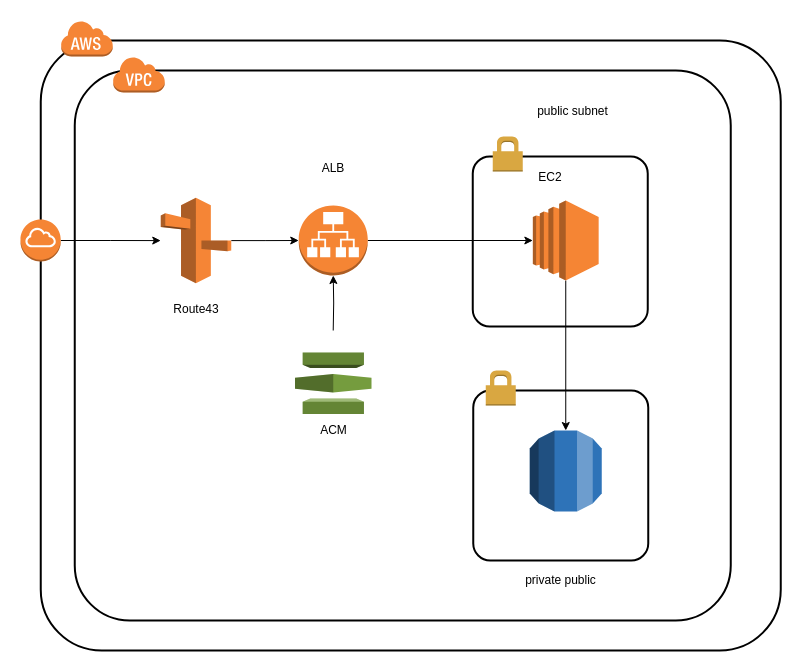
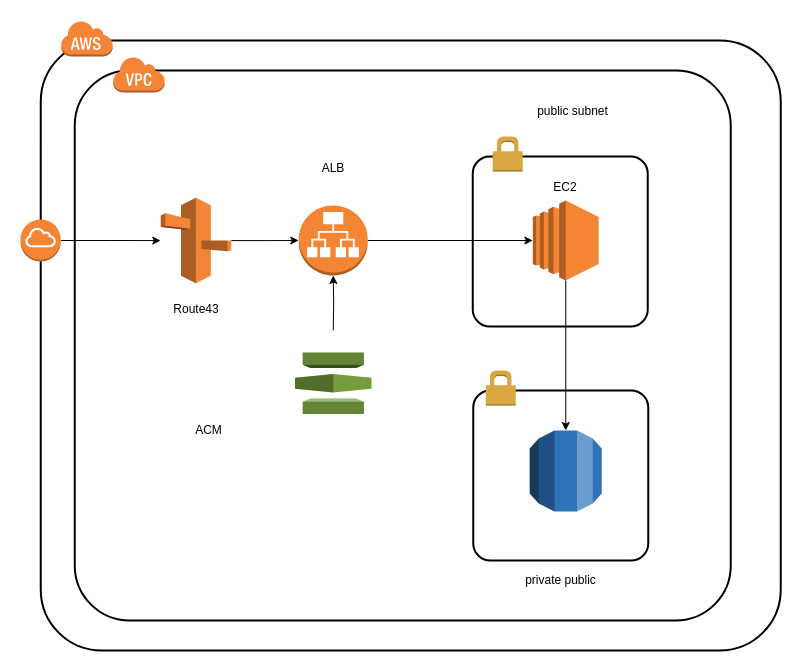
node "EC2": moved (551, 178) -> (566, 188)
node "ACM": moved (333, 431) -> (208, 431)
